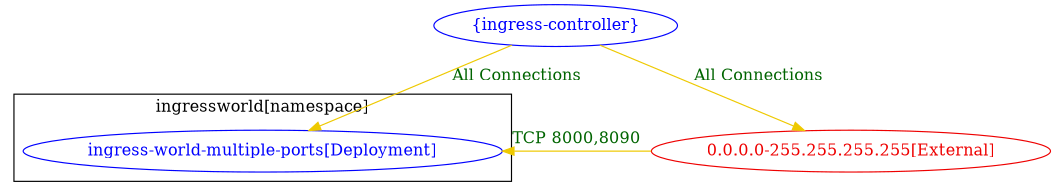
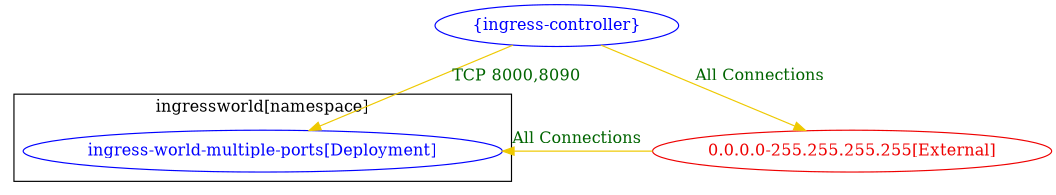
edge "{ingress-controller}" -> "ingress-world-multiple-ports[Deployment]": label "All Connections" -> "TCP 8000,8090"
edge "0.0.0.0-255.255.255.255[External]" -> "ingress-world-multiple-ports[Deployment]": label "TCP 8000,8090" -> "All Connections"
